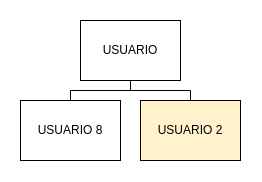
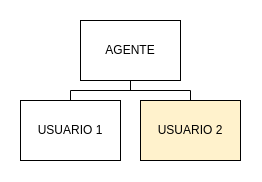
node "USUARIO": label "USUARIO" -> "AGENTE"
node "USUARIO 8": label "USUARIO 8" -> "USUARIO 1"
